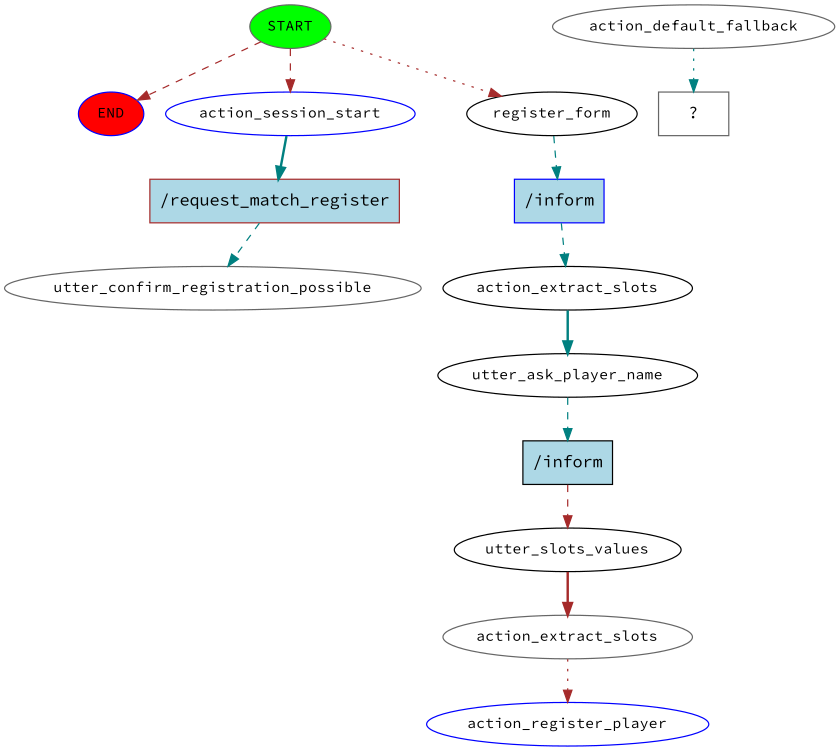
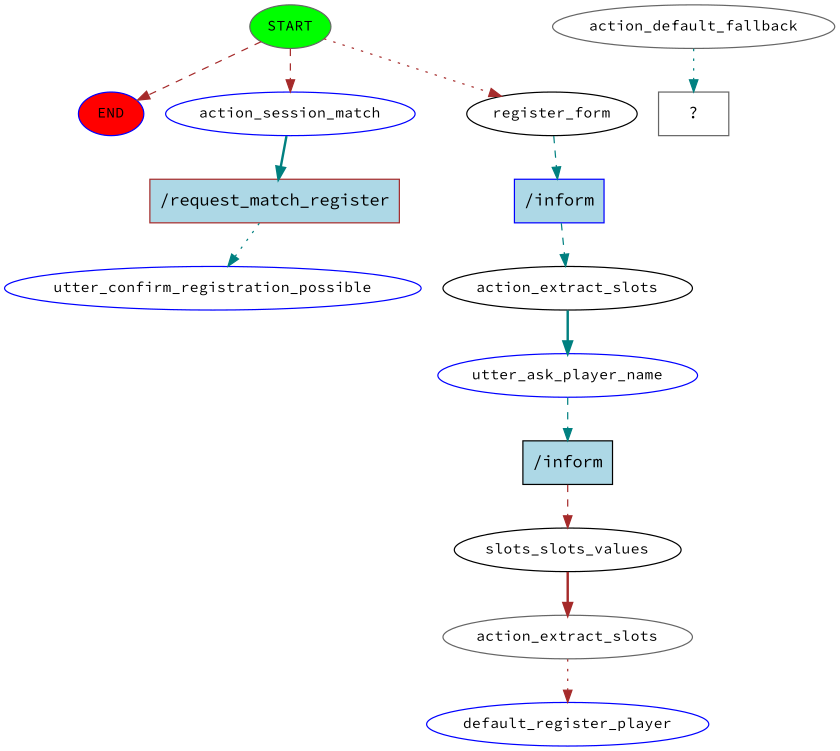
node "action_session_start": label "action_session_start" -> "action_session_match"
edge "/request_match_register" -> "utter_confirm_registration_possible": style dashed -> dotted
node "utter_confirm_registration_possible": color gray40 -> blue
node "utter_ask_player_name": color black -> blue
node "utter_slots_values": label "utter_slots_values" -> "slots_slots_values"
node "action_register_player": label "action_register_player" -> "default_register_player"
